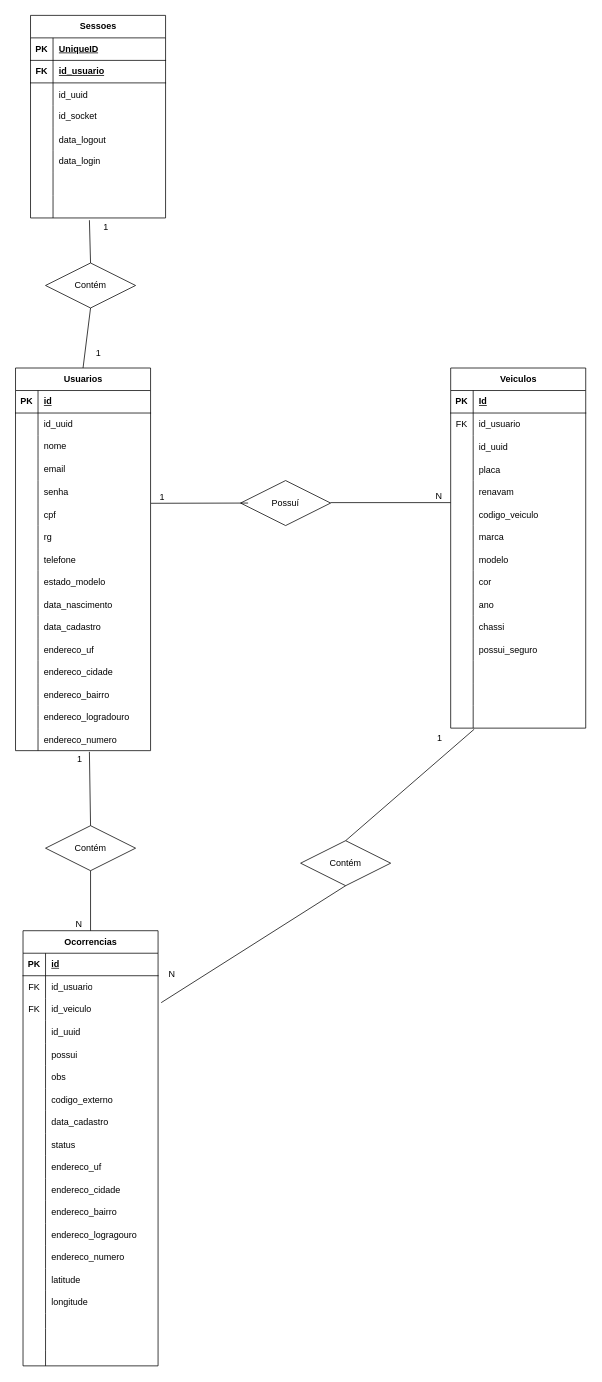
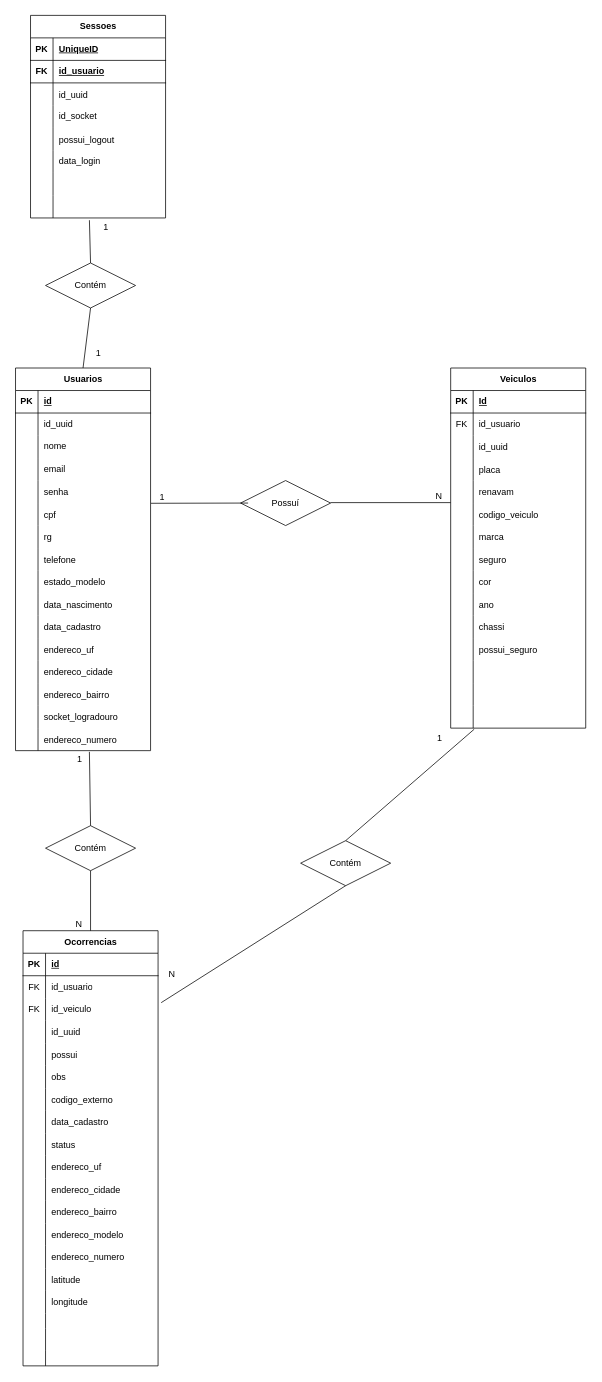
node "data_logout": label "data_logout" -> "possui_logout"
node "modelo": label "modelo" -> "seguro"
node "endereco_logradouro": label "endereco_logradouro" -> "socket_logradouro"
node "endereco_logragouro": label "endereco_logragouro" -> "endereco_modelo"
